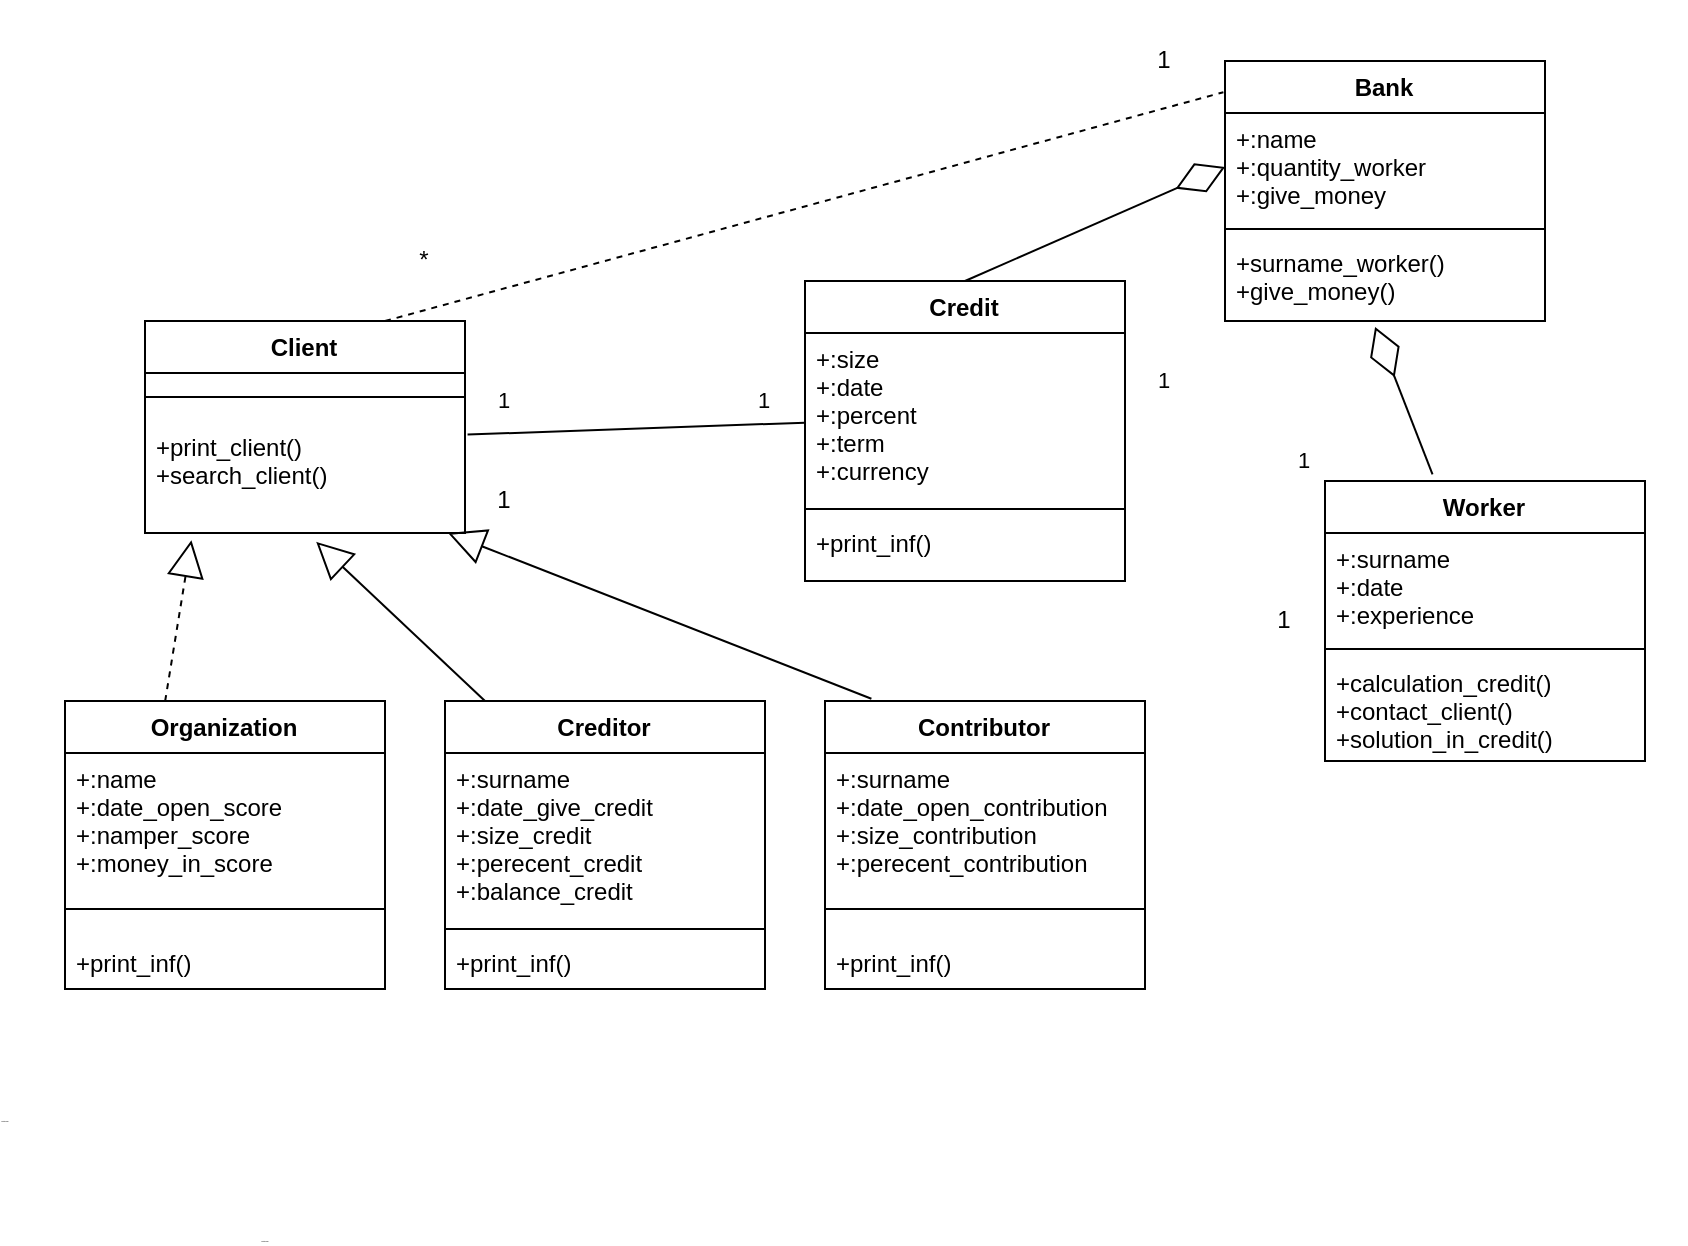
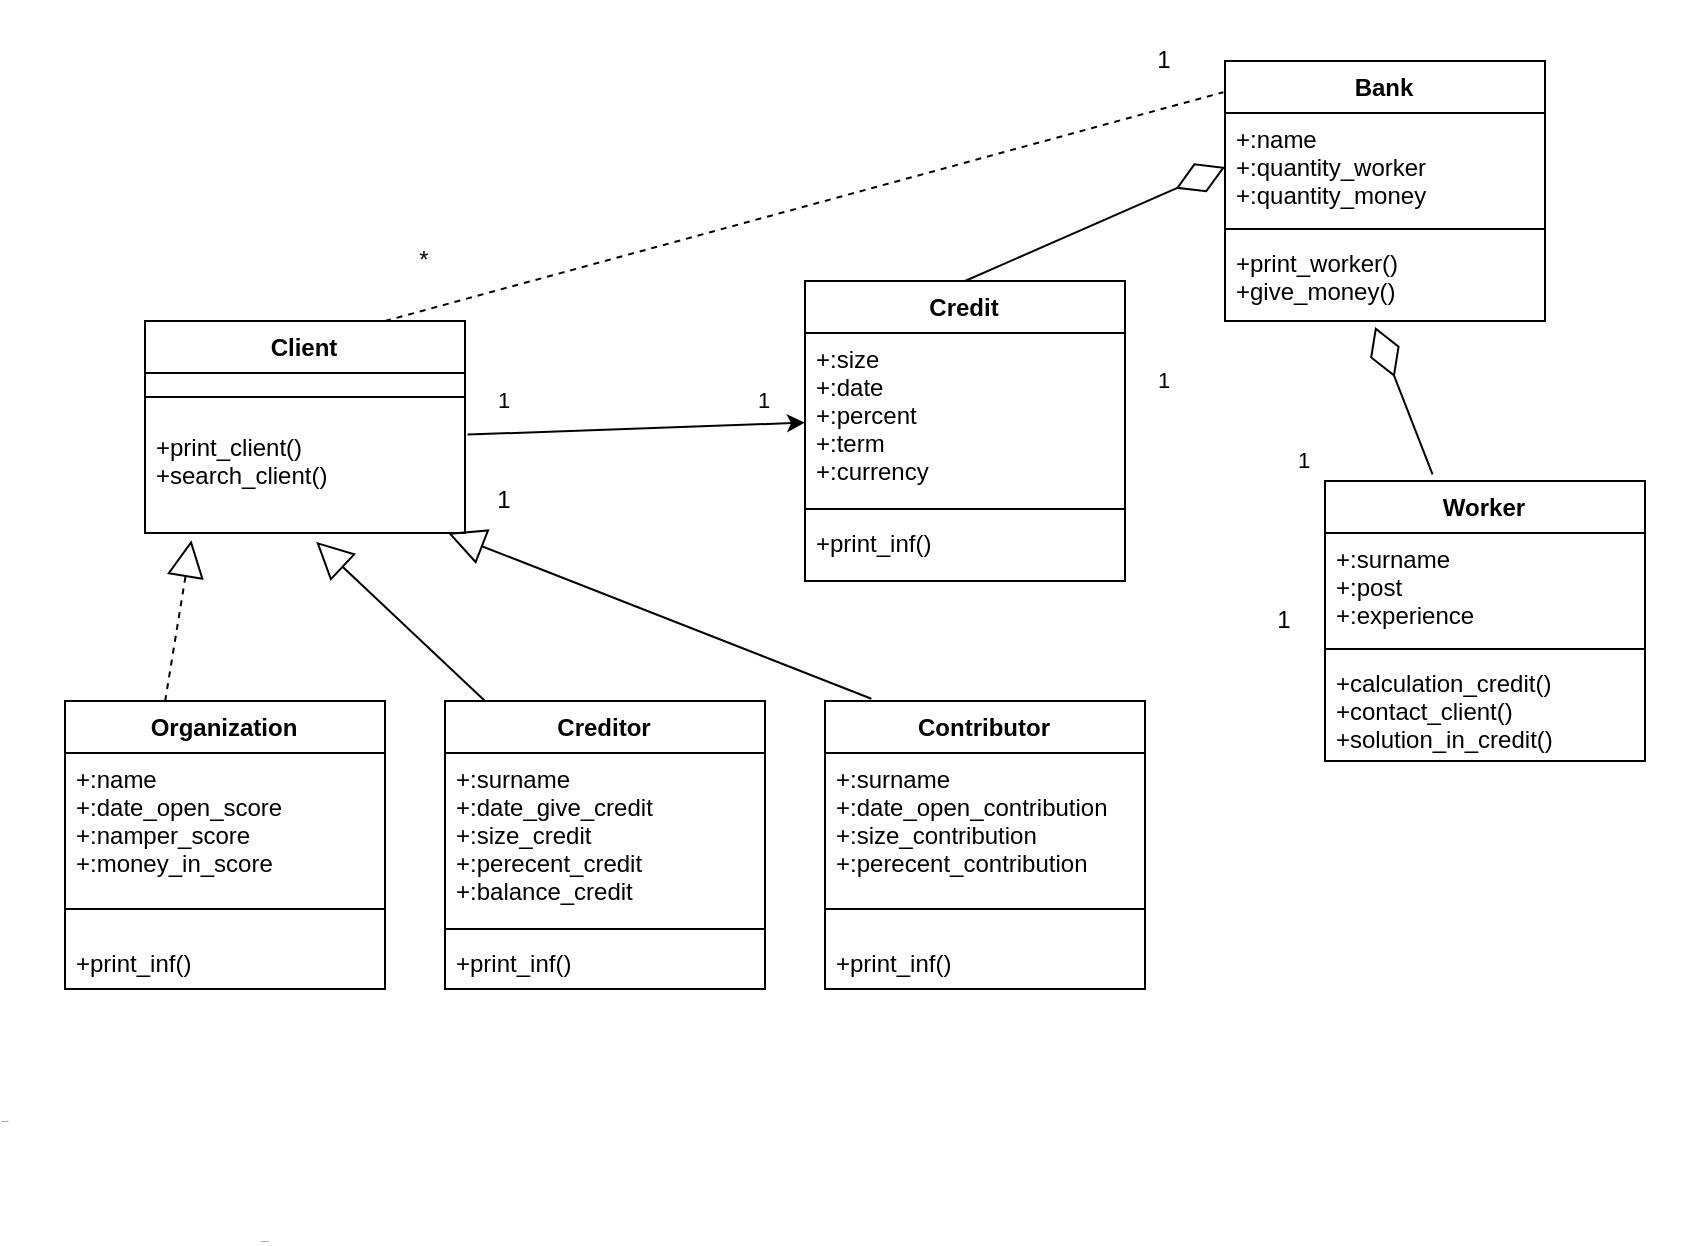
node "+:name +:quantity_worker +:give_money": label "+:name +:quantity_worker +:give_money" -> "+:name +:quantity_worker +:quantity_money"
node "+surname_worker() +give_money()": label "+surname_worker() +give_money()" -> "+print_worker() +give_money()"
edge "+:size +:date +:percent +:term +:currency" -- "+print_client() +search_client()": arrowhead none -> classic
node "+:surname +:date +:experience": label "+:surname +:date +:experience" -> "+:surname +:post +:experience"
